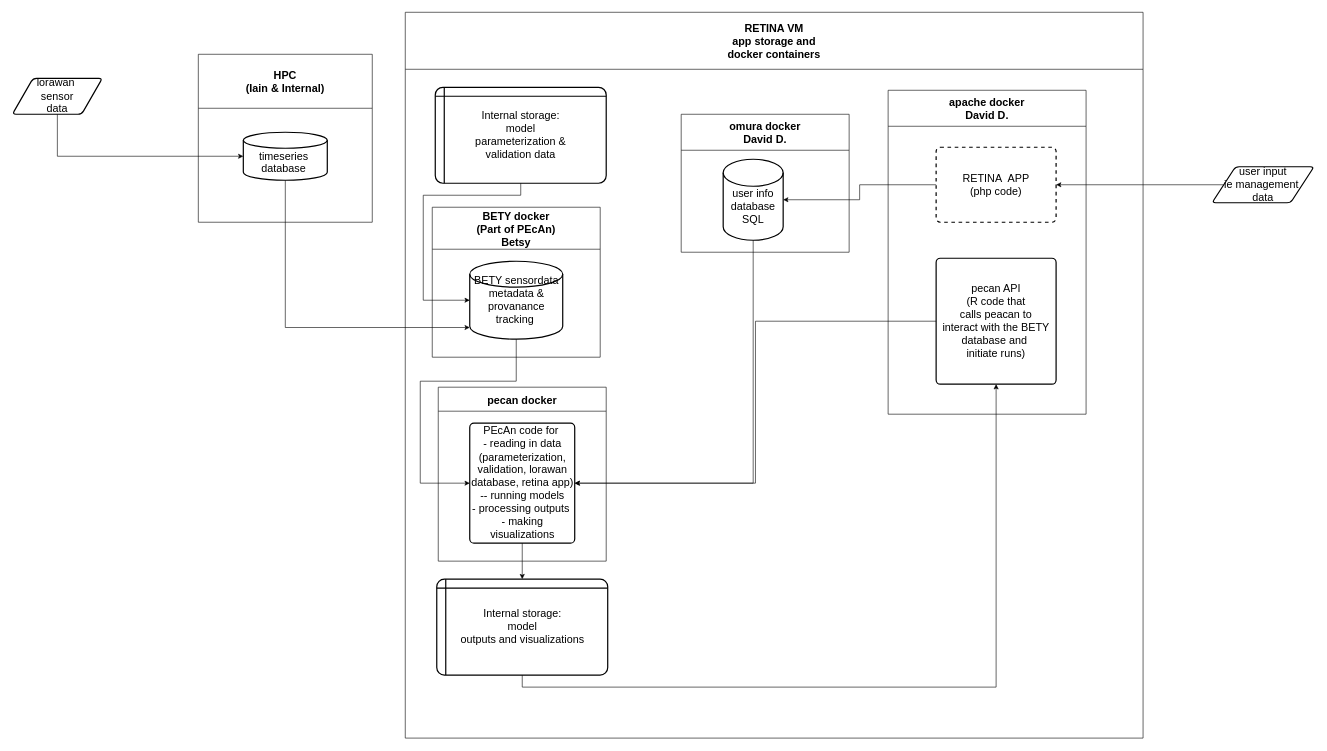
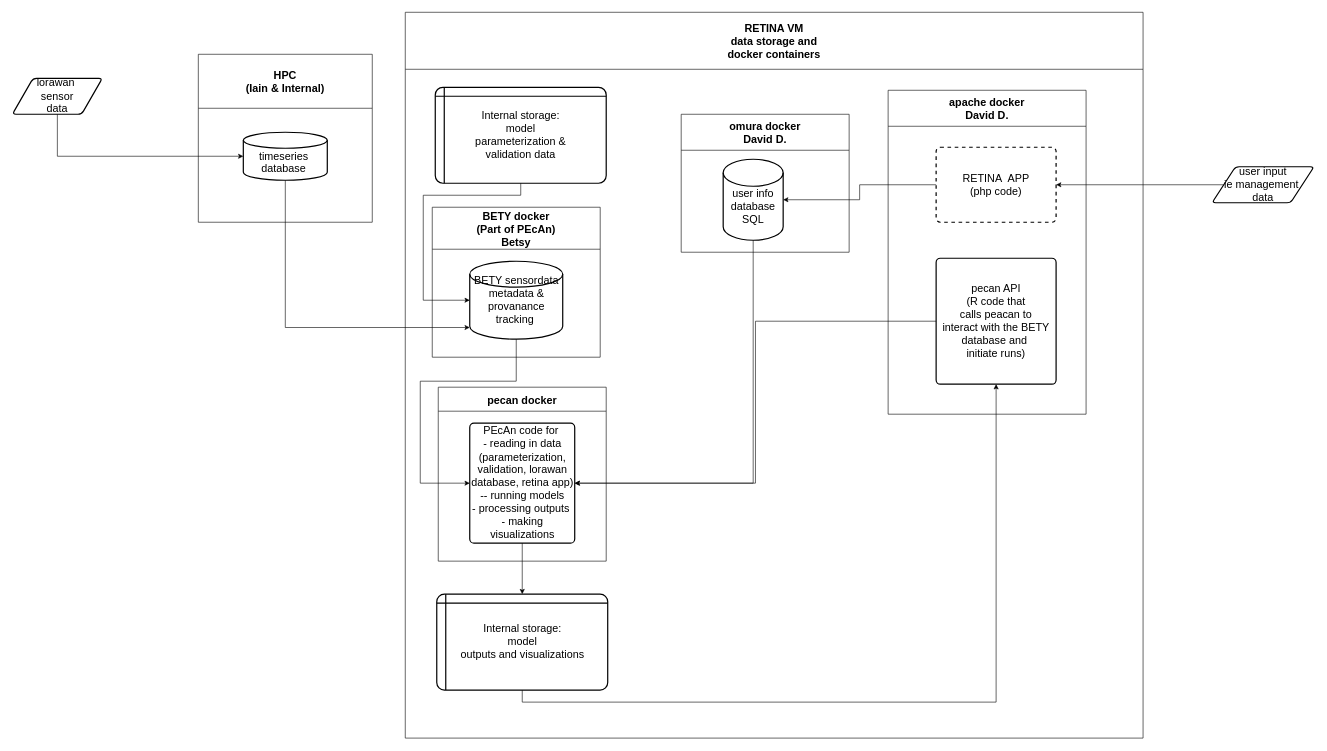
node "RETINA VM app storage and docker containers": label "RETINA VM app storage and docker containers" -> "RETINA VM data storage and docker containers"
node "Internal storage: modeloutputs and visualizations": moved (522, 627) -> (522, 642)
